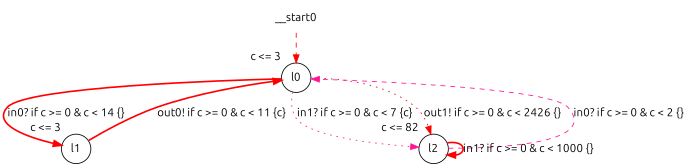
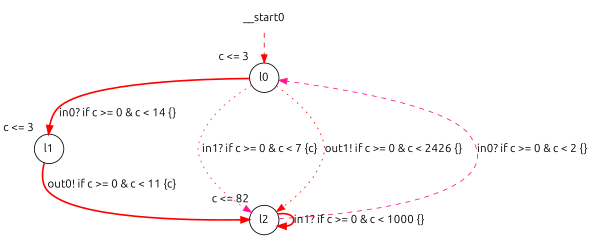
edge "l1 c <= 3" -> "l0 c <= 3": now "l1 c <= 3" -> "l2 c <= 82"
